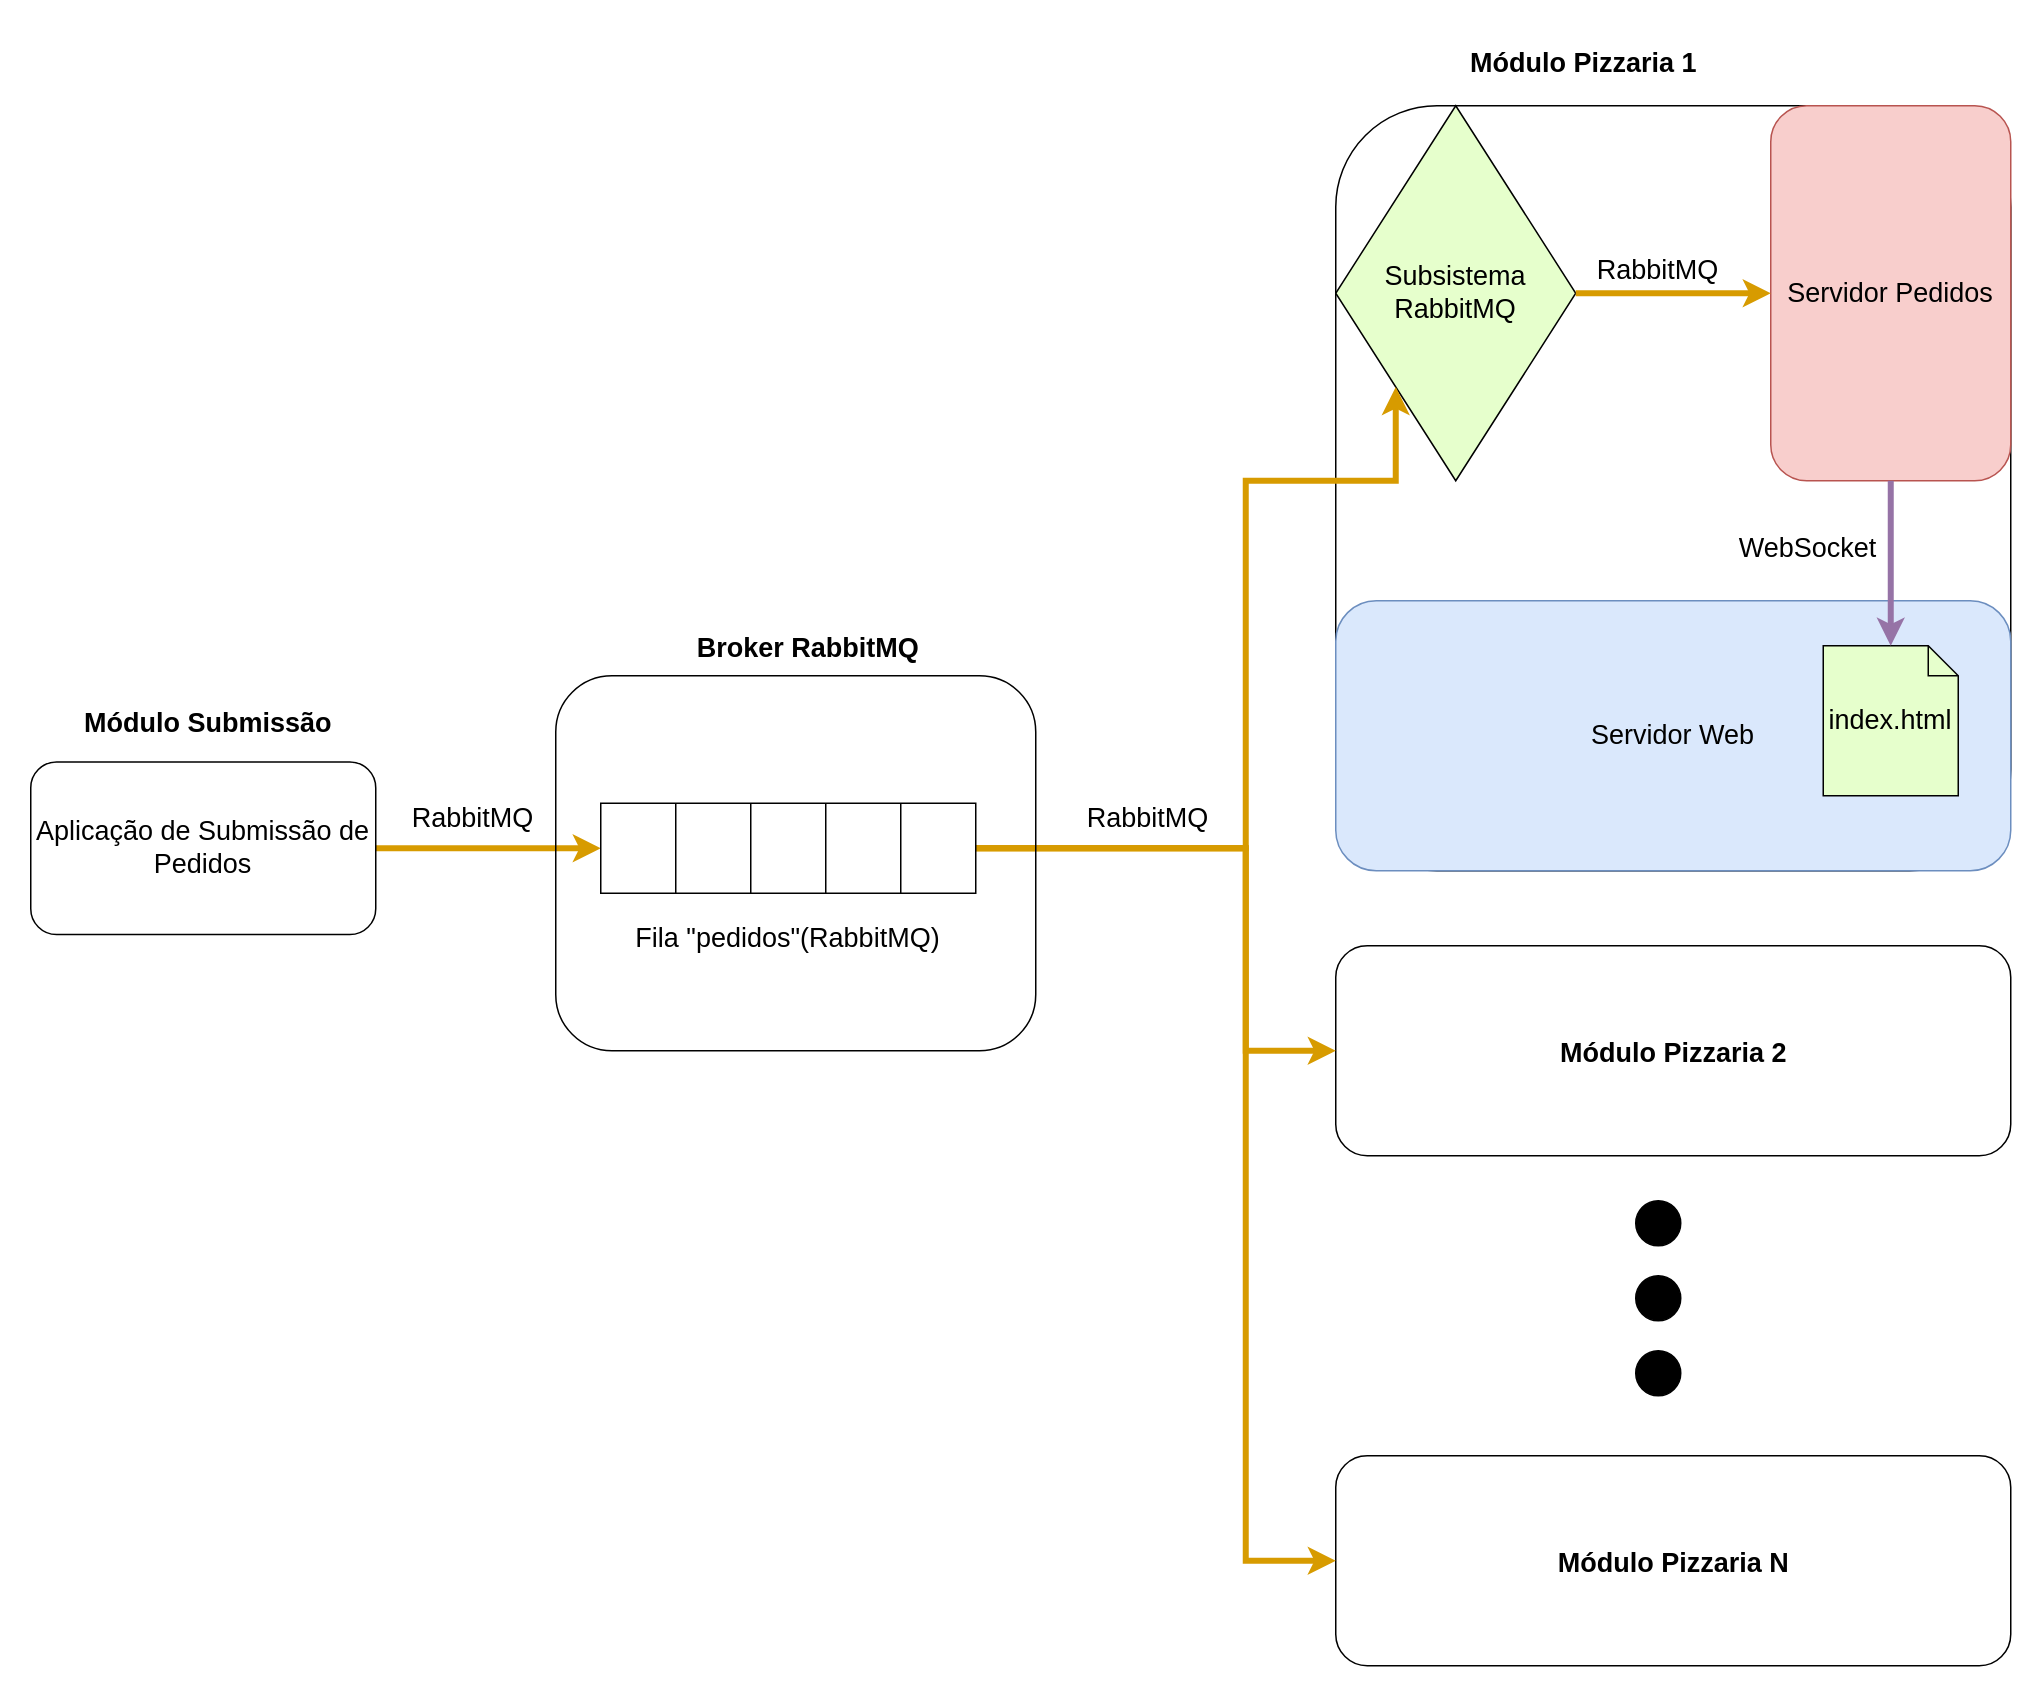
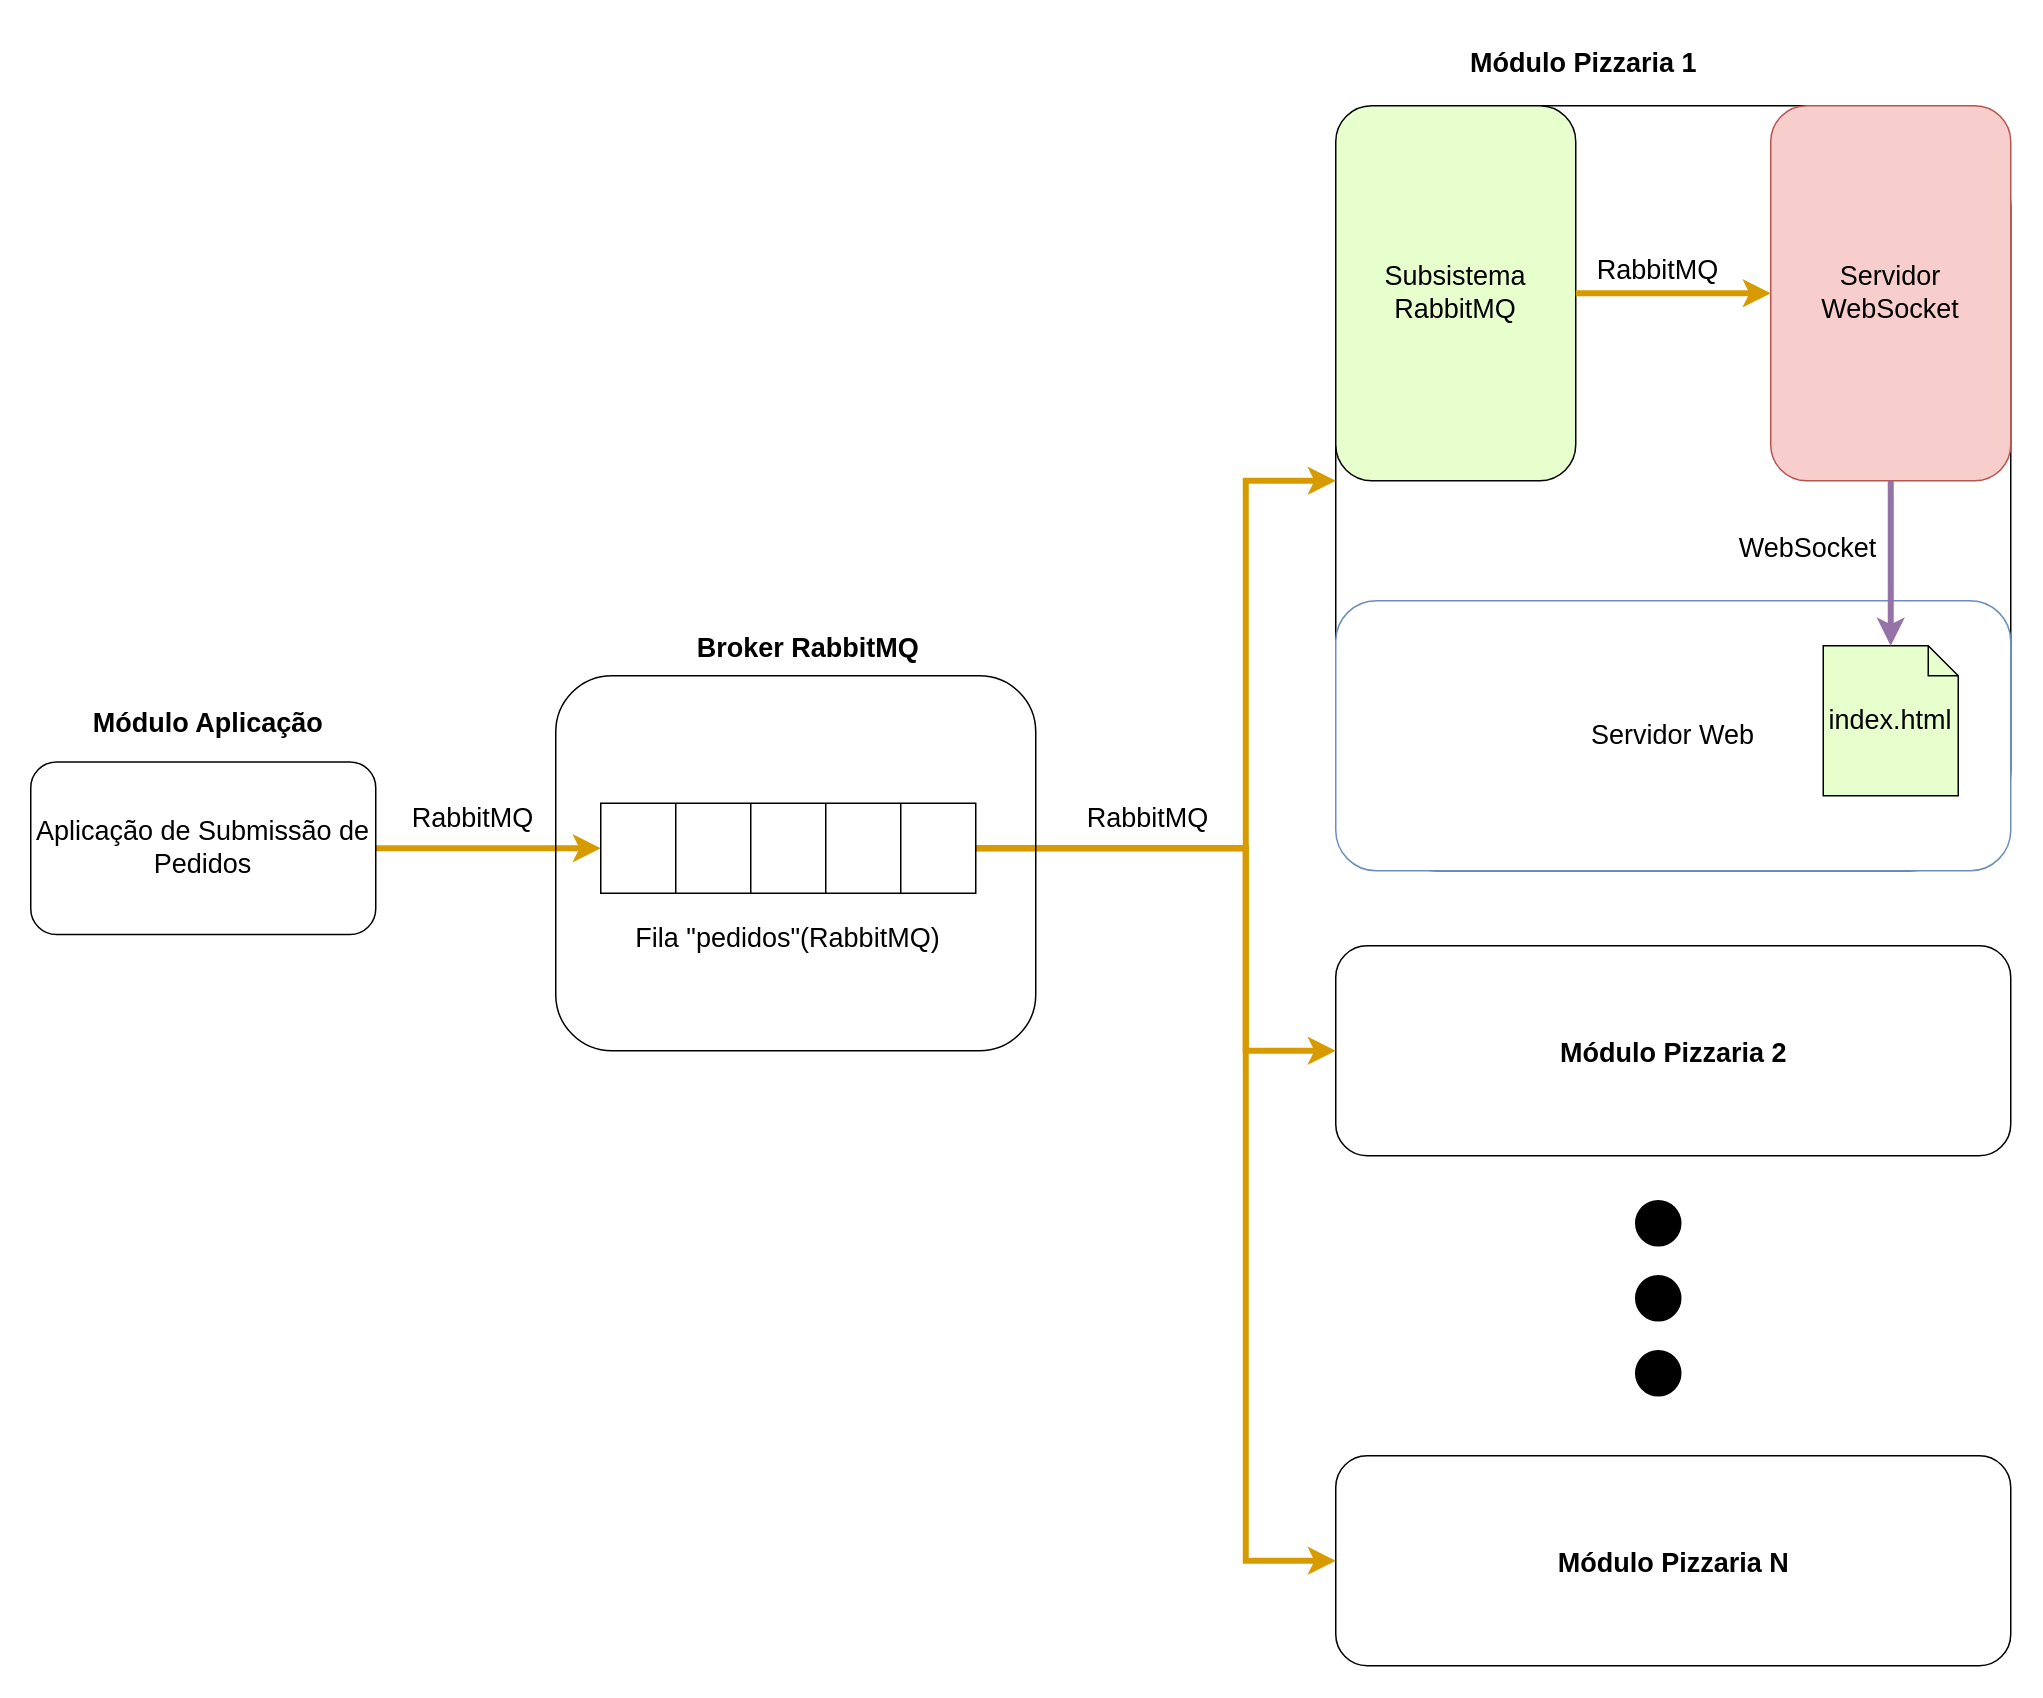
node "Subsistema RabbitMQ": shape diamond -> rounded rectangle
node "Servidor Pedidos": label "Servidor Pedidos" -> "Servidor WebSocket"
node "Módulo Submissão": label "Módulo Submissão" -> "Módulo Aplicação"
node "Servidor Web": fillcolor #dae8fc -> #ffffff
